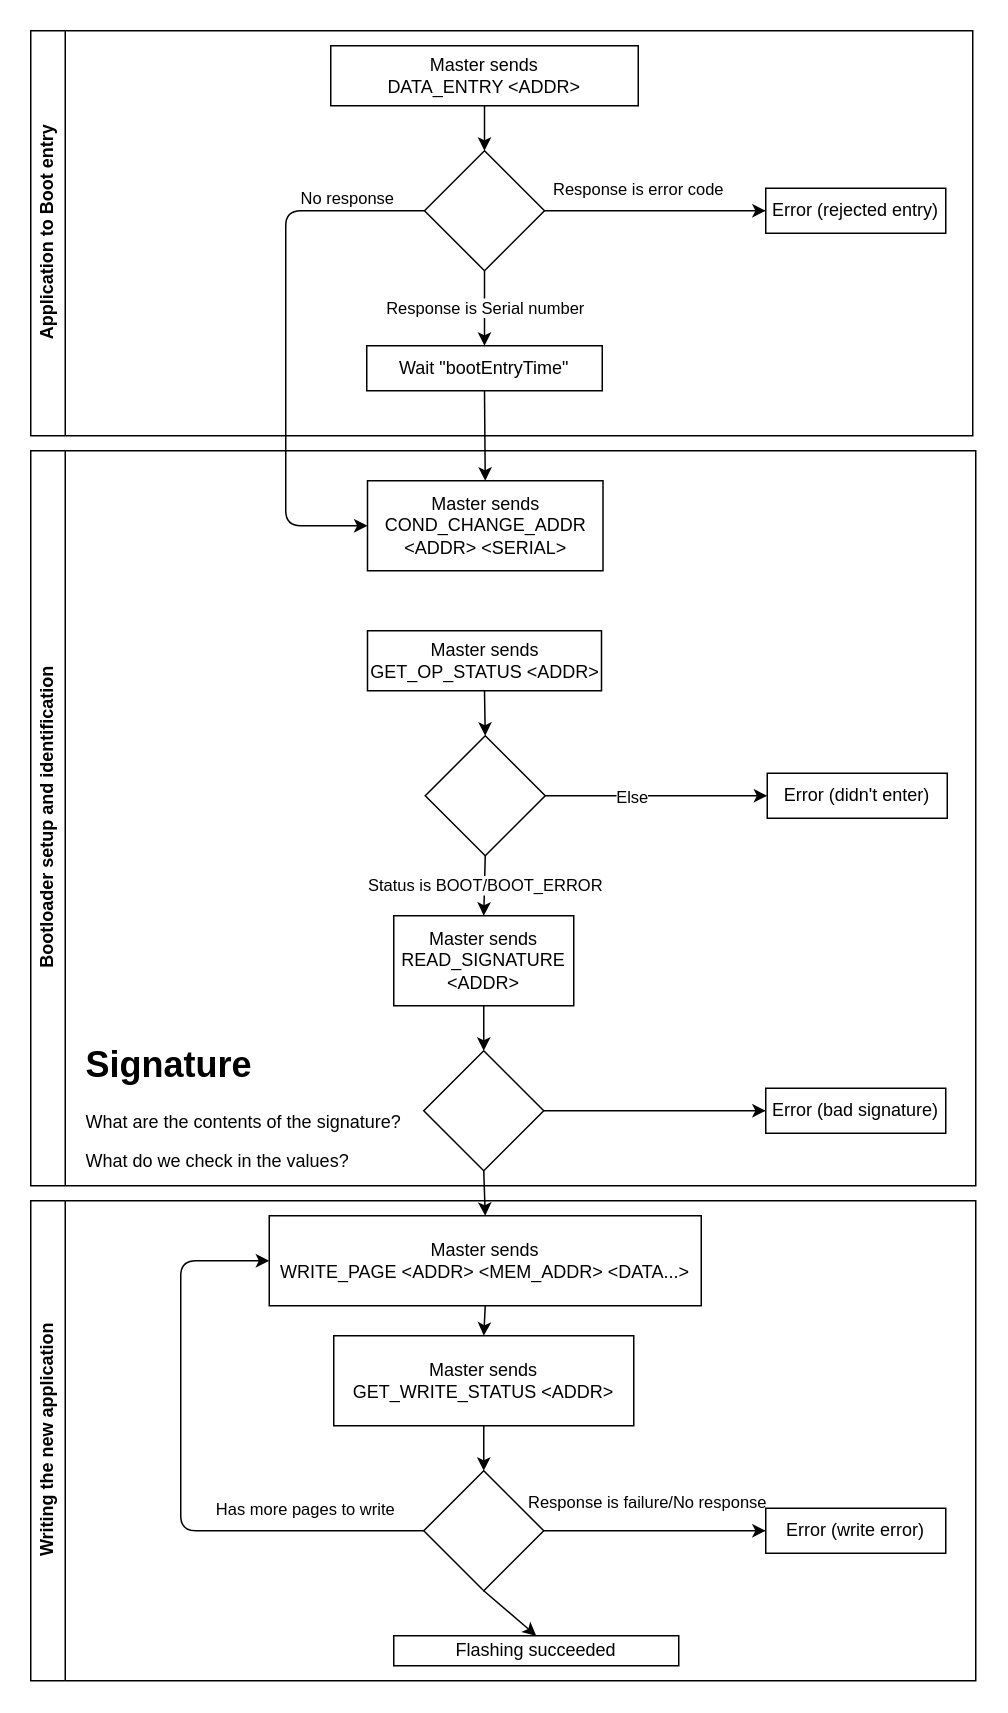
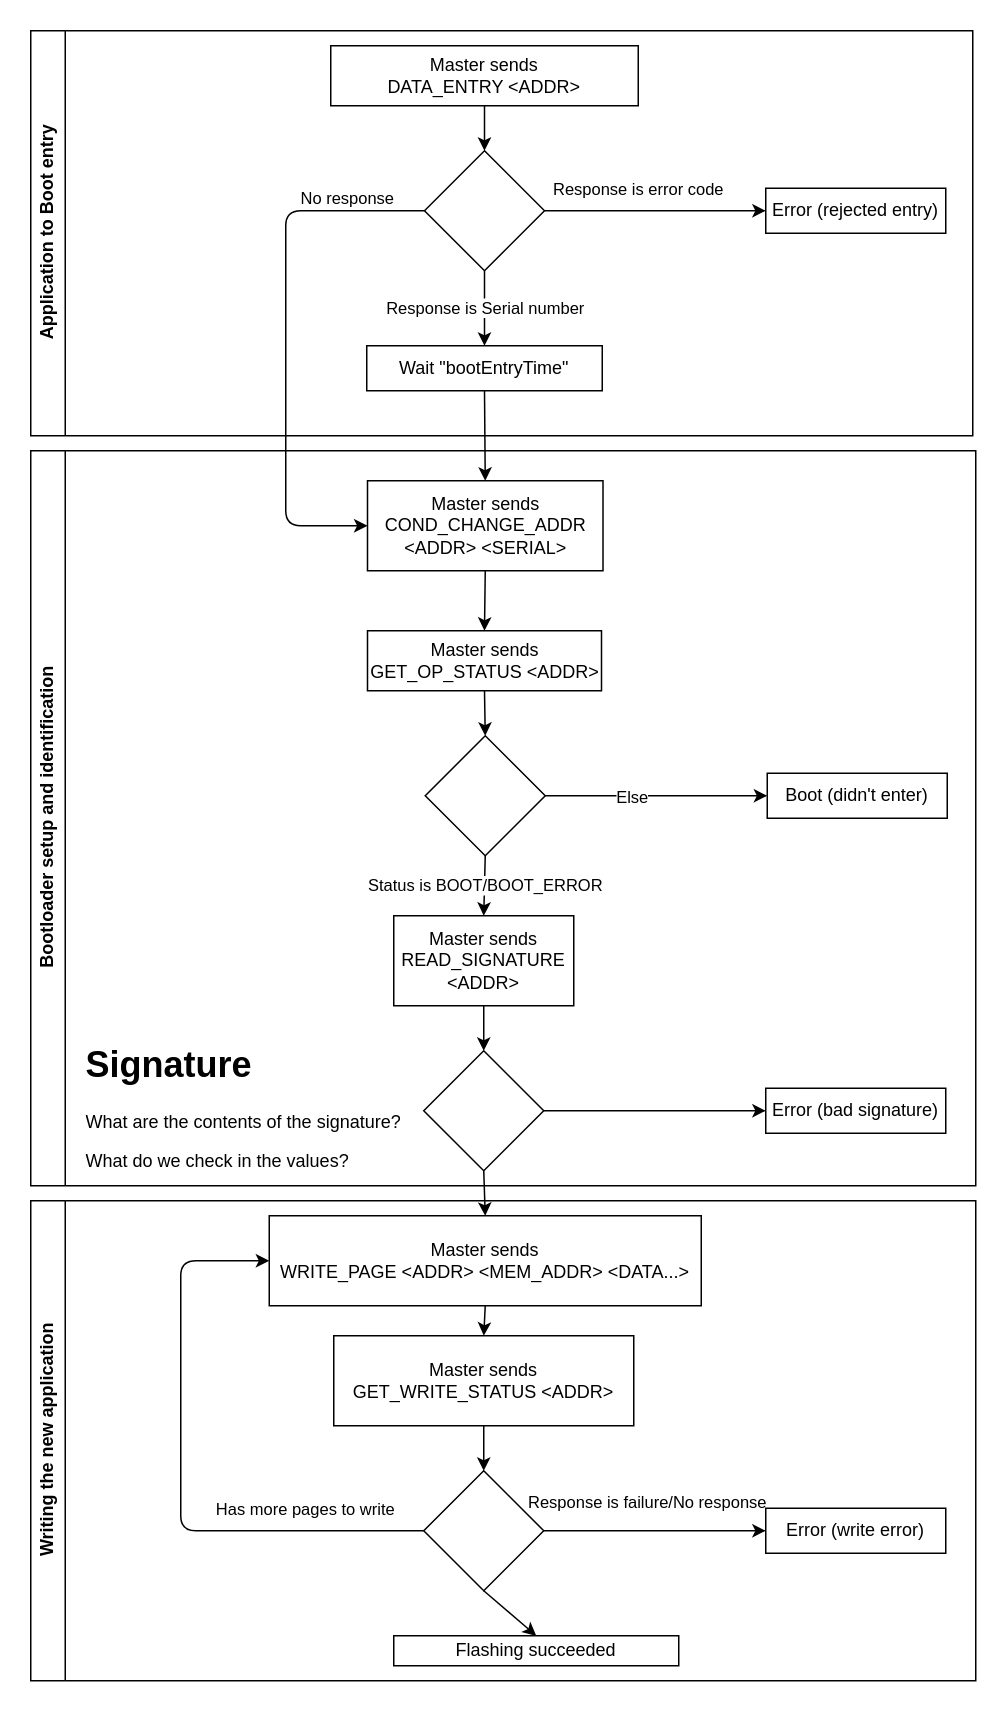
edge "Master sends COND_CHANGE_ADDR <ADDR> <SERIAL>" -> "Master sends GET_OP_STATUS <ADDR>": added
node "Error (didn't enter)": label "Error (didn't enter)" -> "Boot (didn't enter)"
